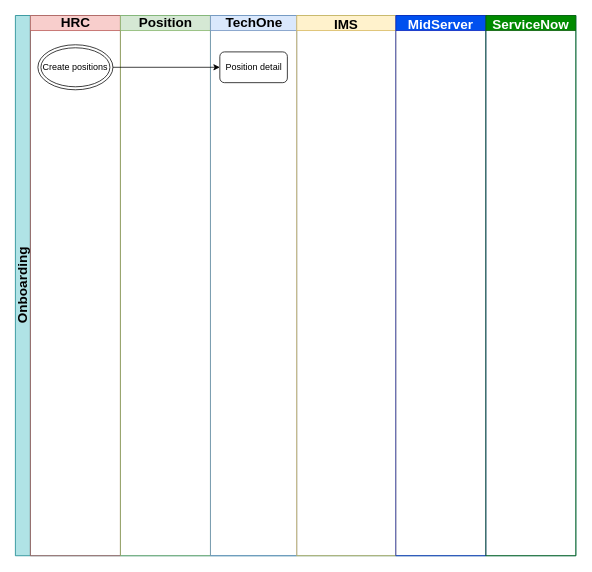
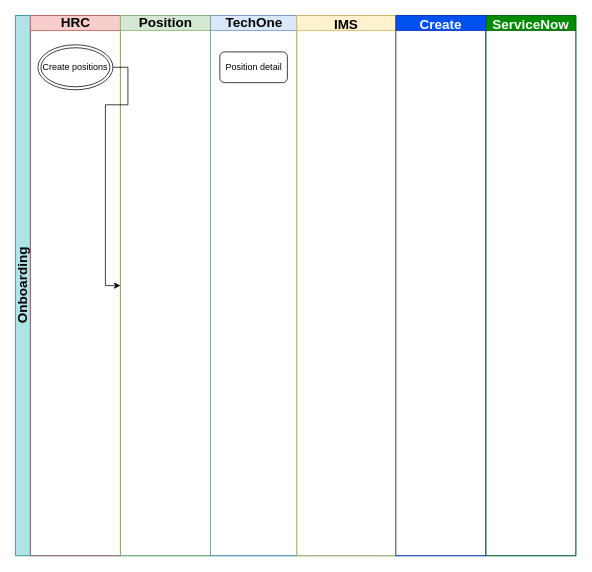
node "MidServer": label "MidServer" -> "Create"
edge "Create positions" -> "Position detail": now "Create positions" -> "Position"
